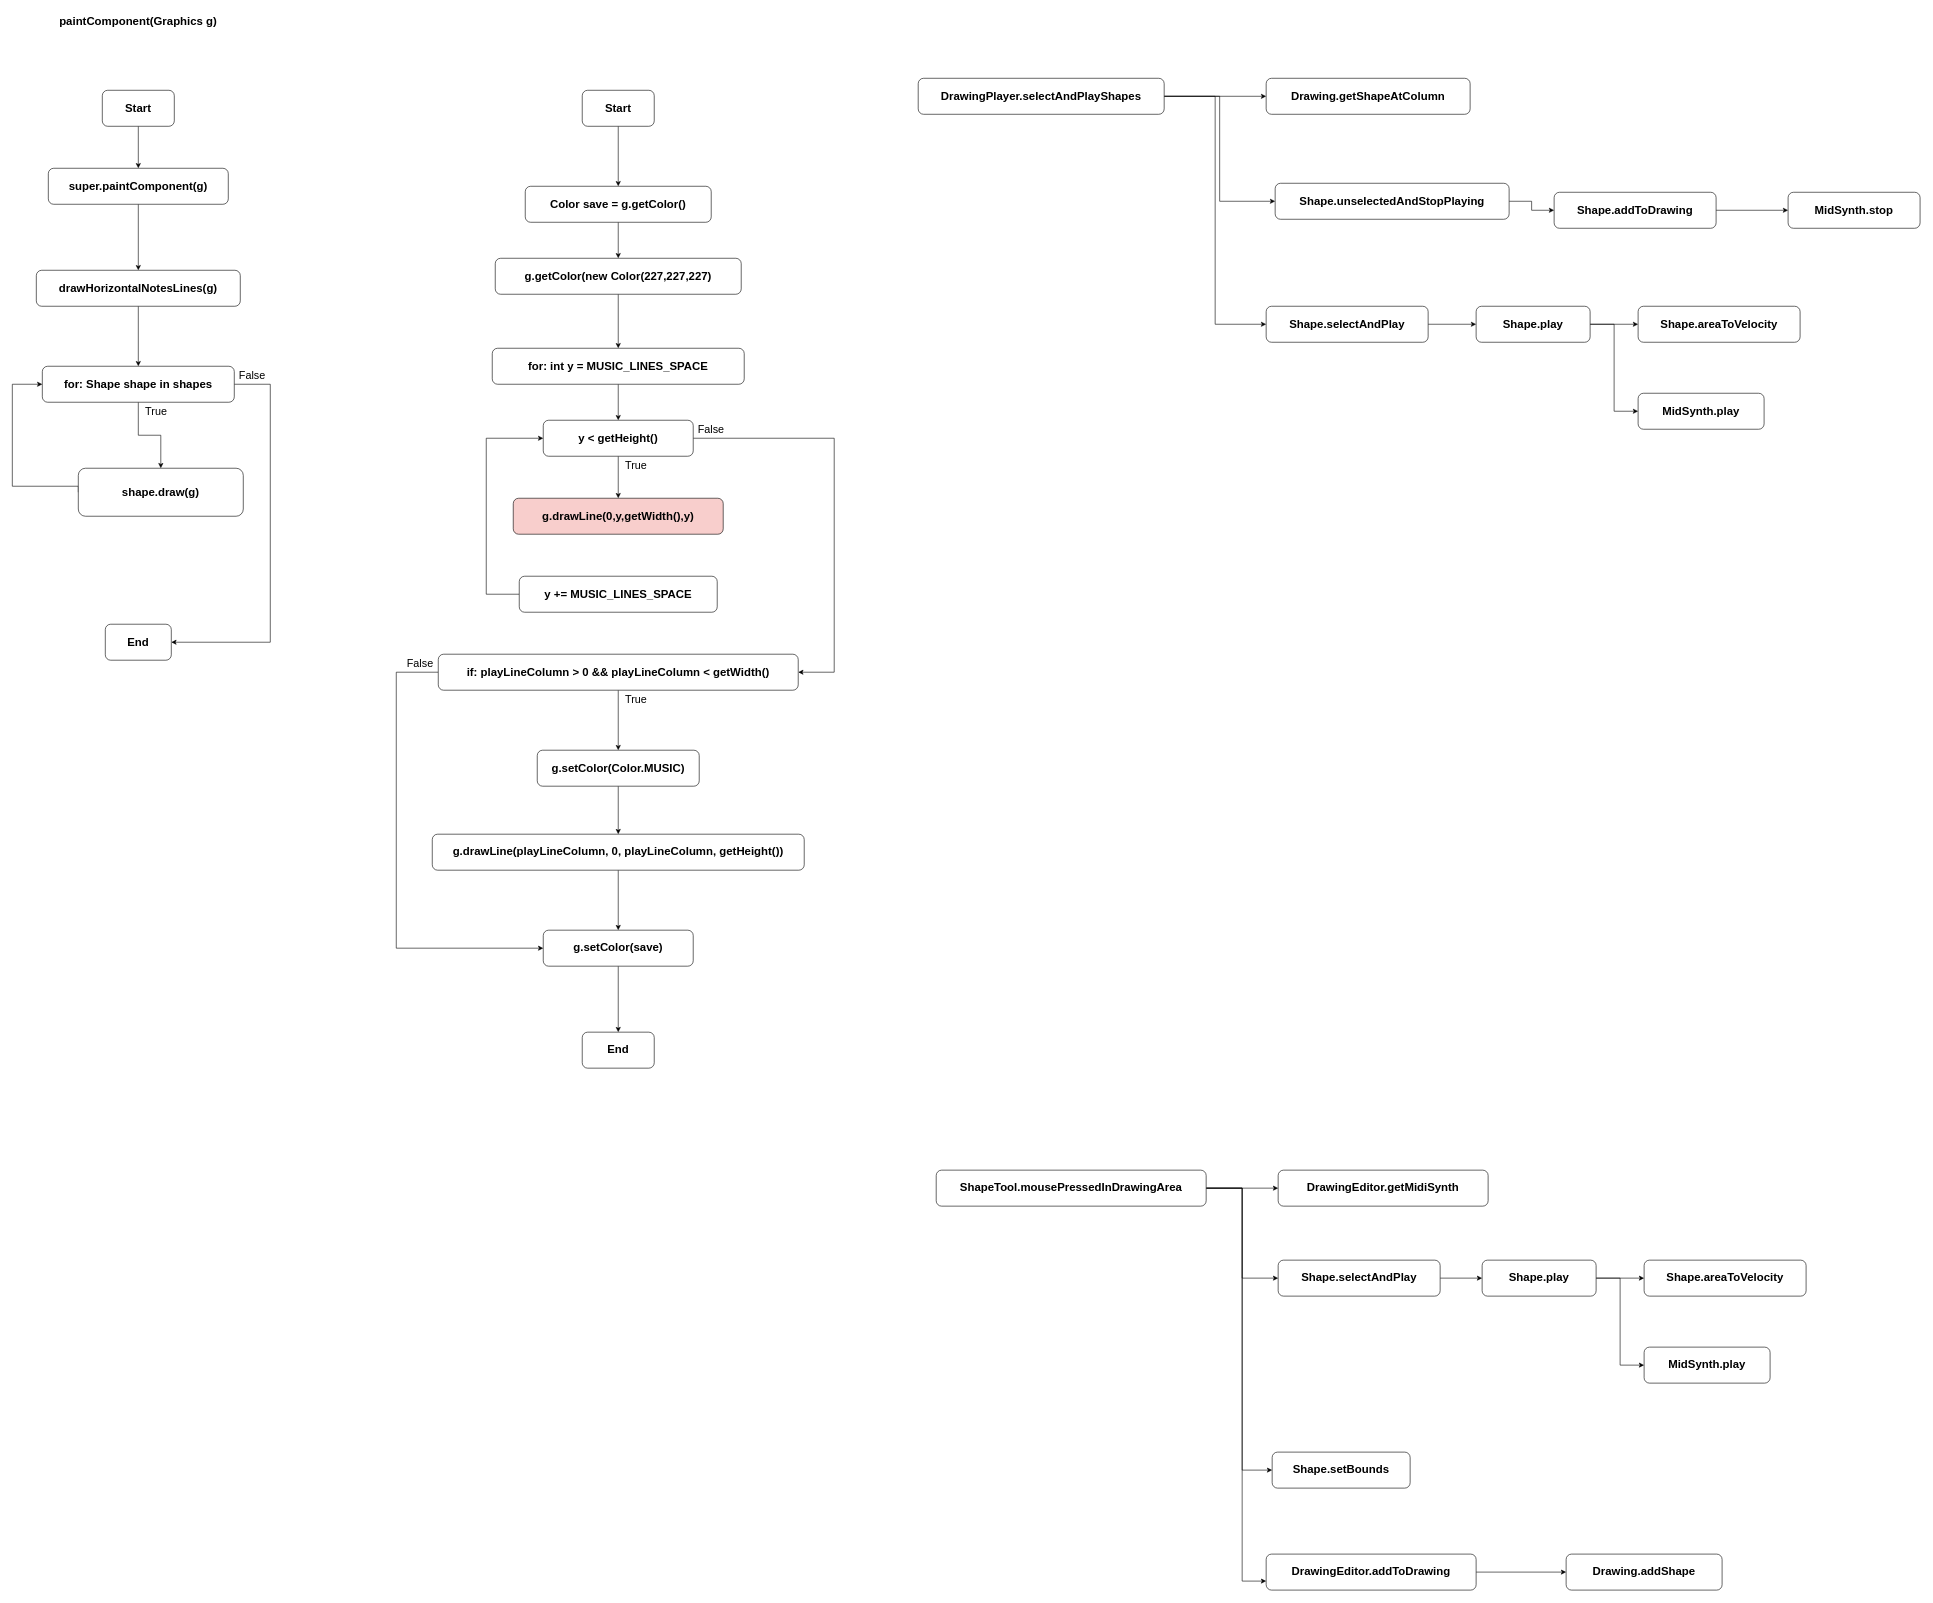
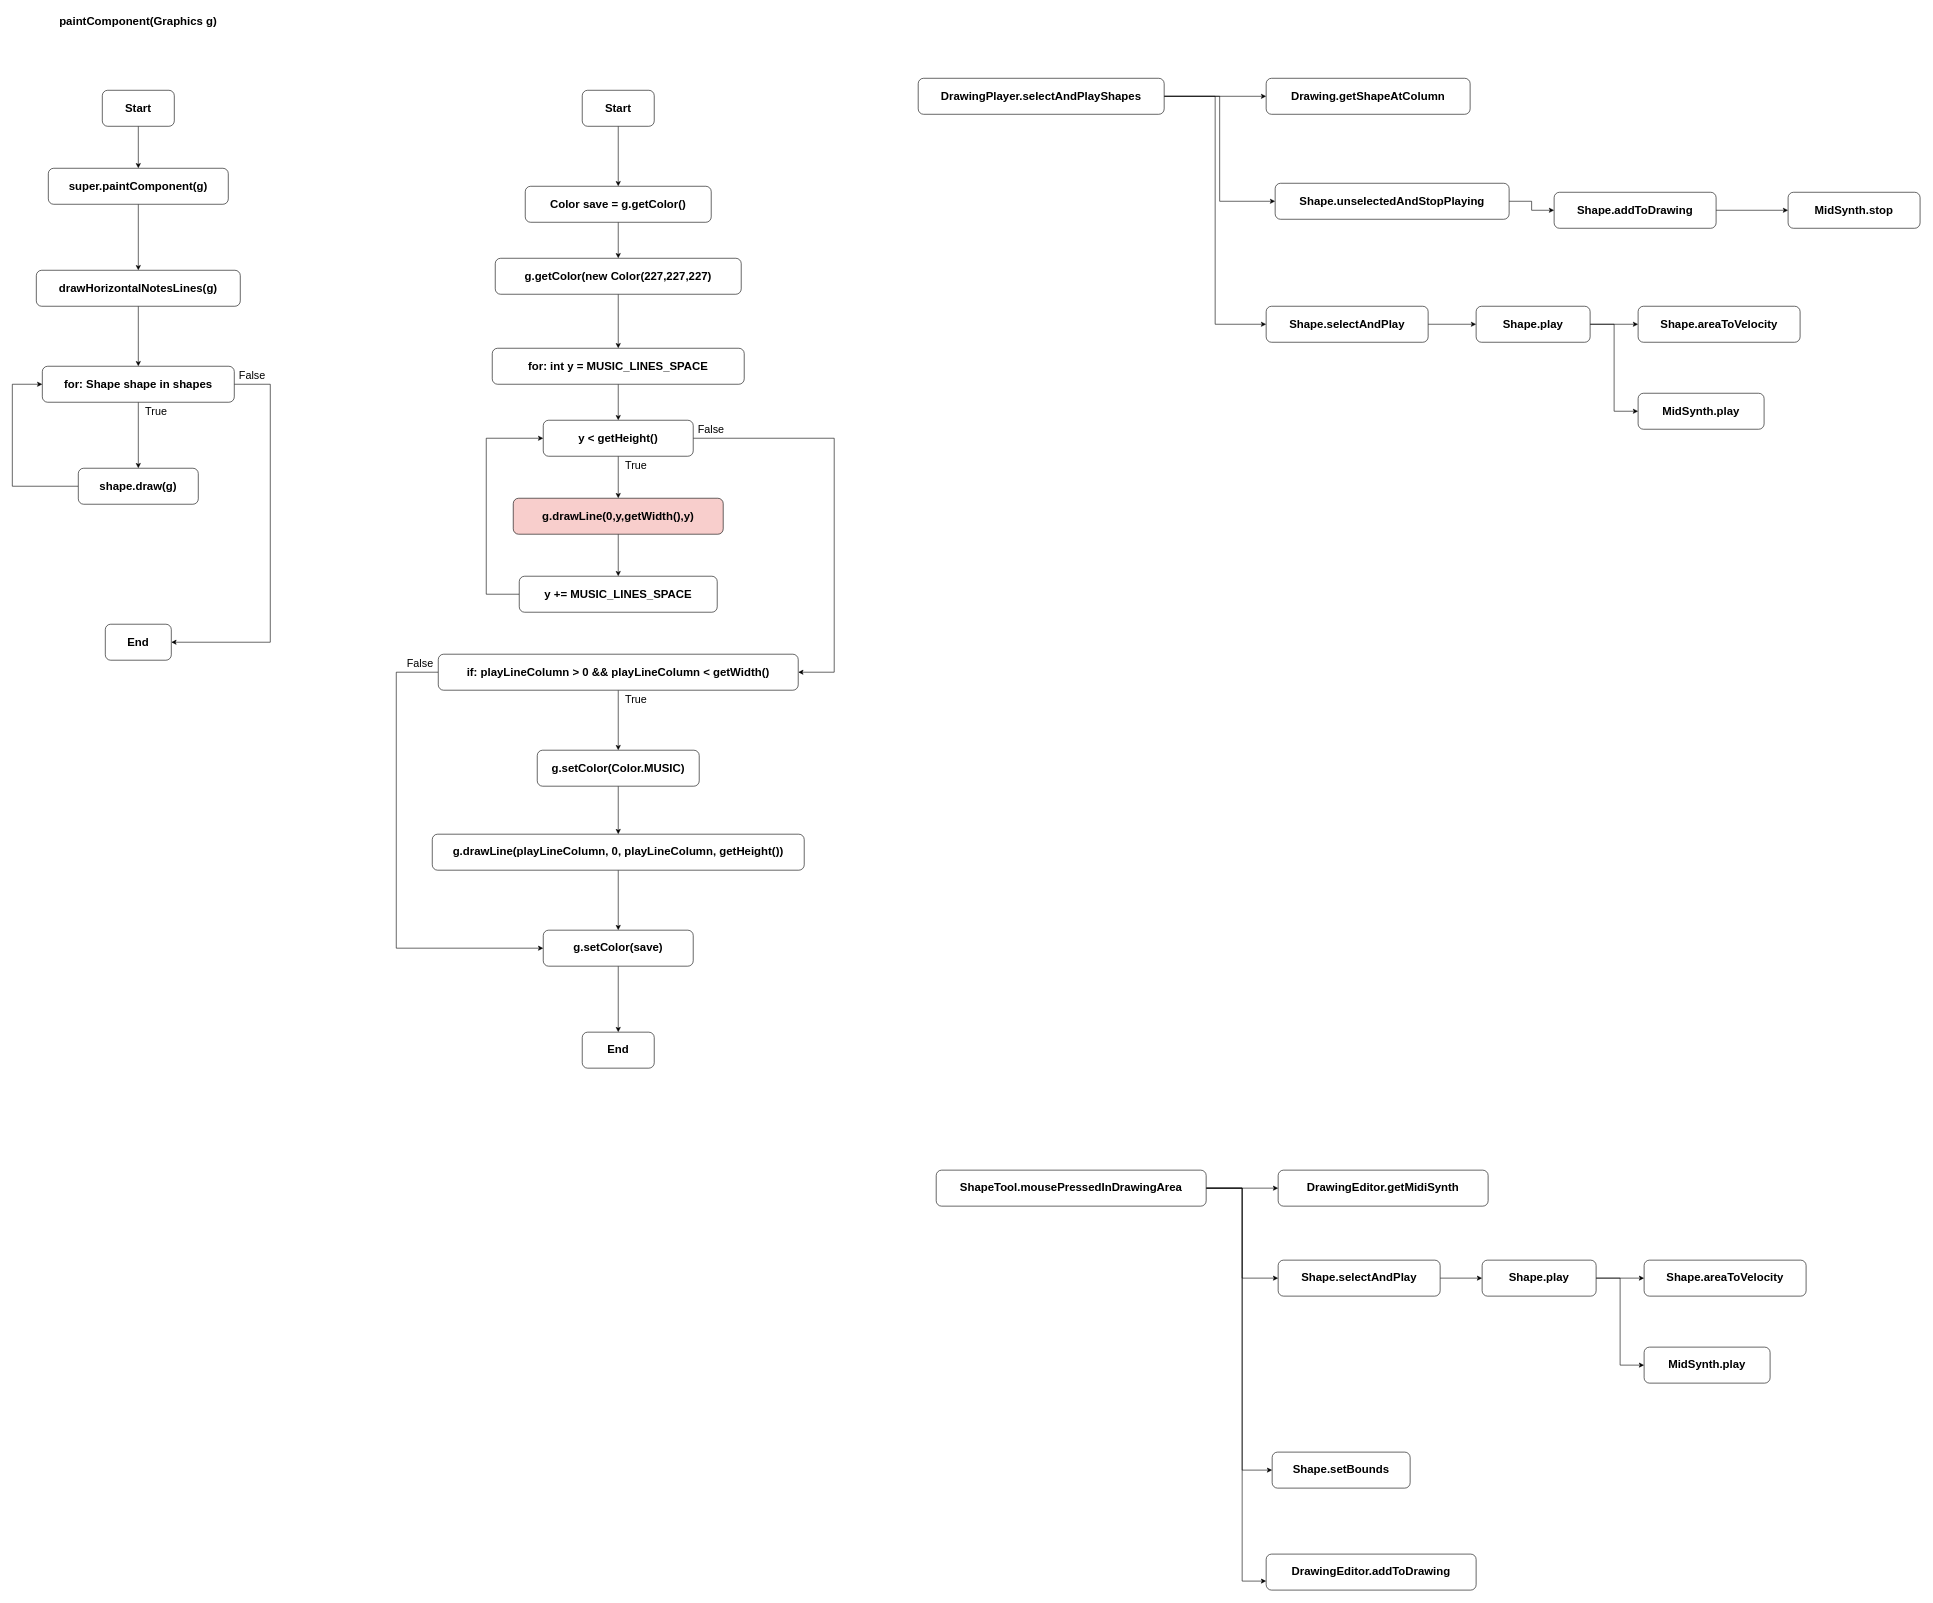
node "shape.draw(g)": size 165x48 -> 120x36
edge "g.drawLine(0,y,getWidth(),y)" -> "y += MUSIC_LINES_SPACE": added
edge "DrawingEditor.addToDrawing" -> "Drawing.addShape": removed
node "Drawing.addShape": removed
